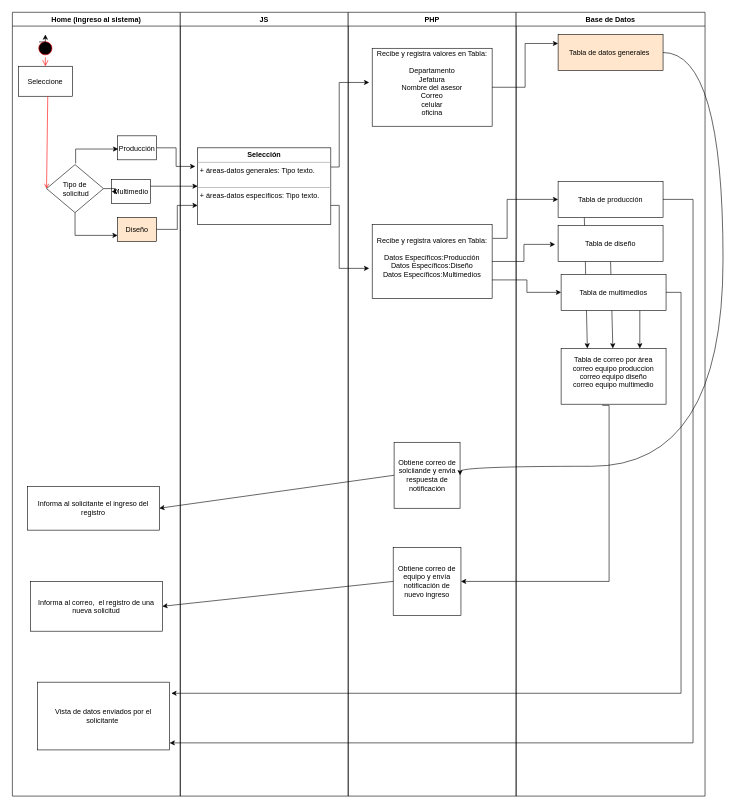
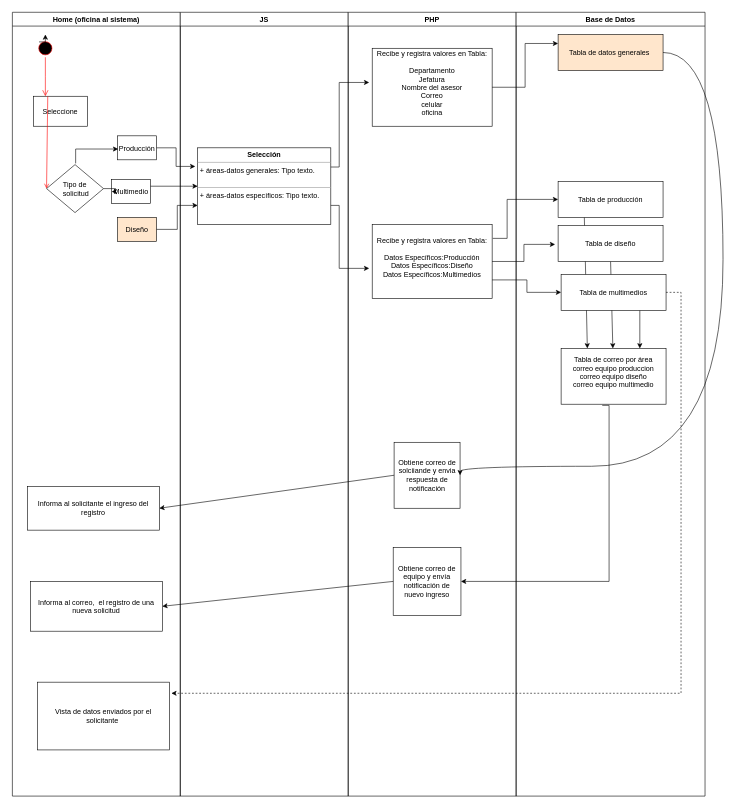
node "Home (ingreso al sistema)": label "Home (ingreso al sistema)" -> "Home (oficina al sistema)"
node "Seleccione": moved (45, 81) -> (60, 111)
edge "Tabla de producción" -> "Vista de datos enviados por el solicitante": removed
edge "Tipo de solicitud" -> "Diseño": removed
edge "Tabla de multimedios" -> "Vista de datos enviados por el solicitante": style solid -> dashed
